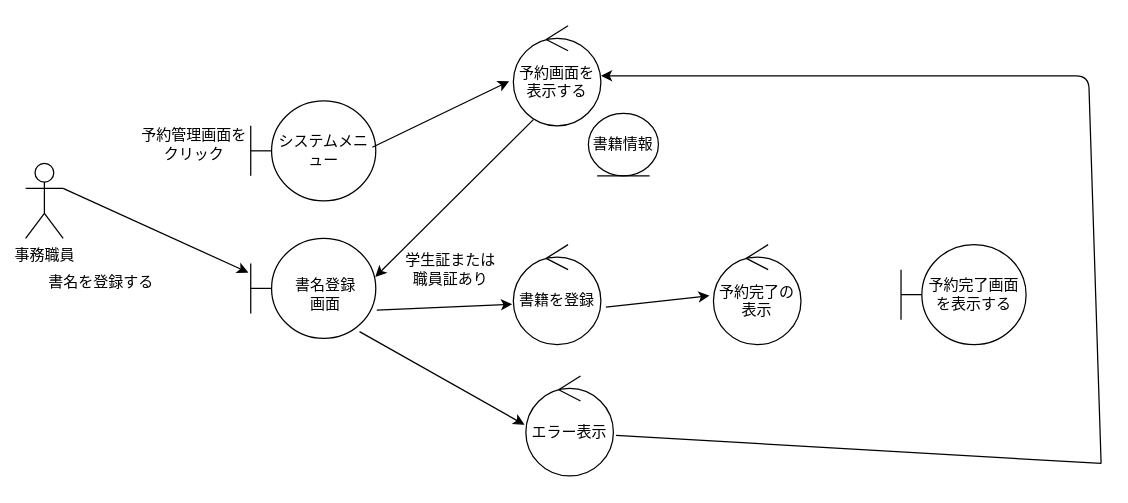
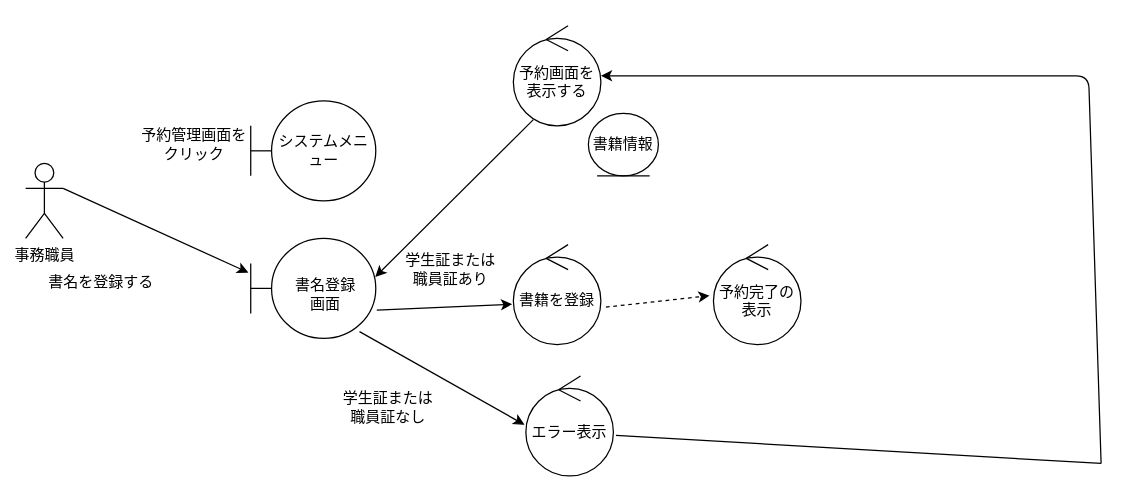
edge "システムメニュー" -> "予約画面を表示する": removed
node "予約完了画面を表示する": removed
edge "書籍を登録" -> "予約完了の表示": style solid -> dashed
node "学生証または職員証なし": added
